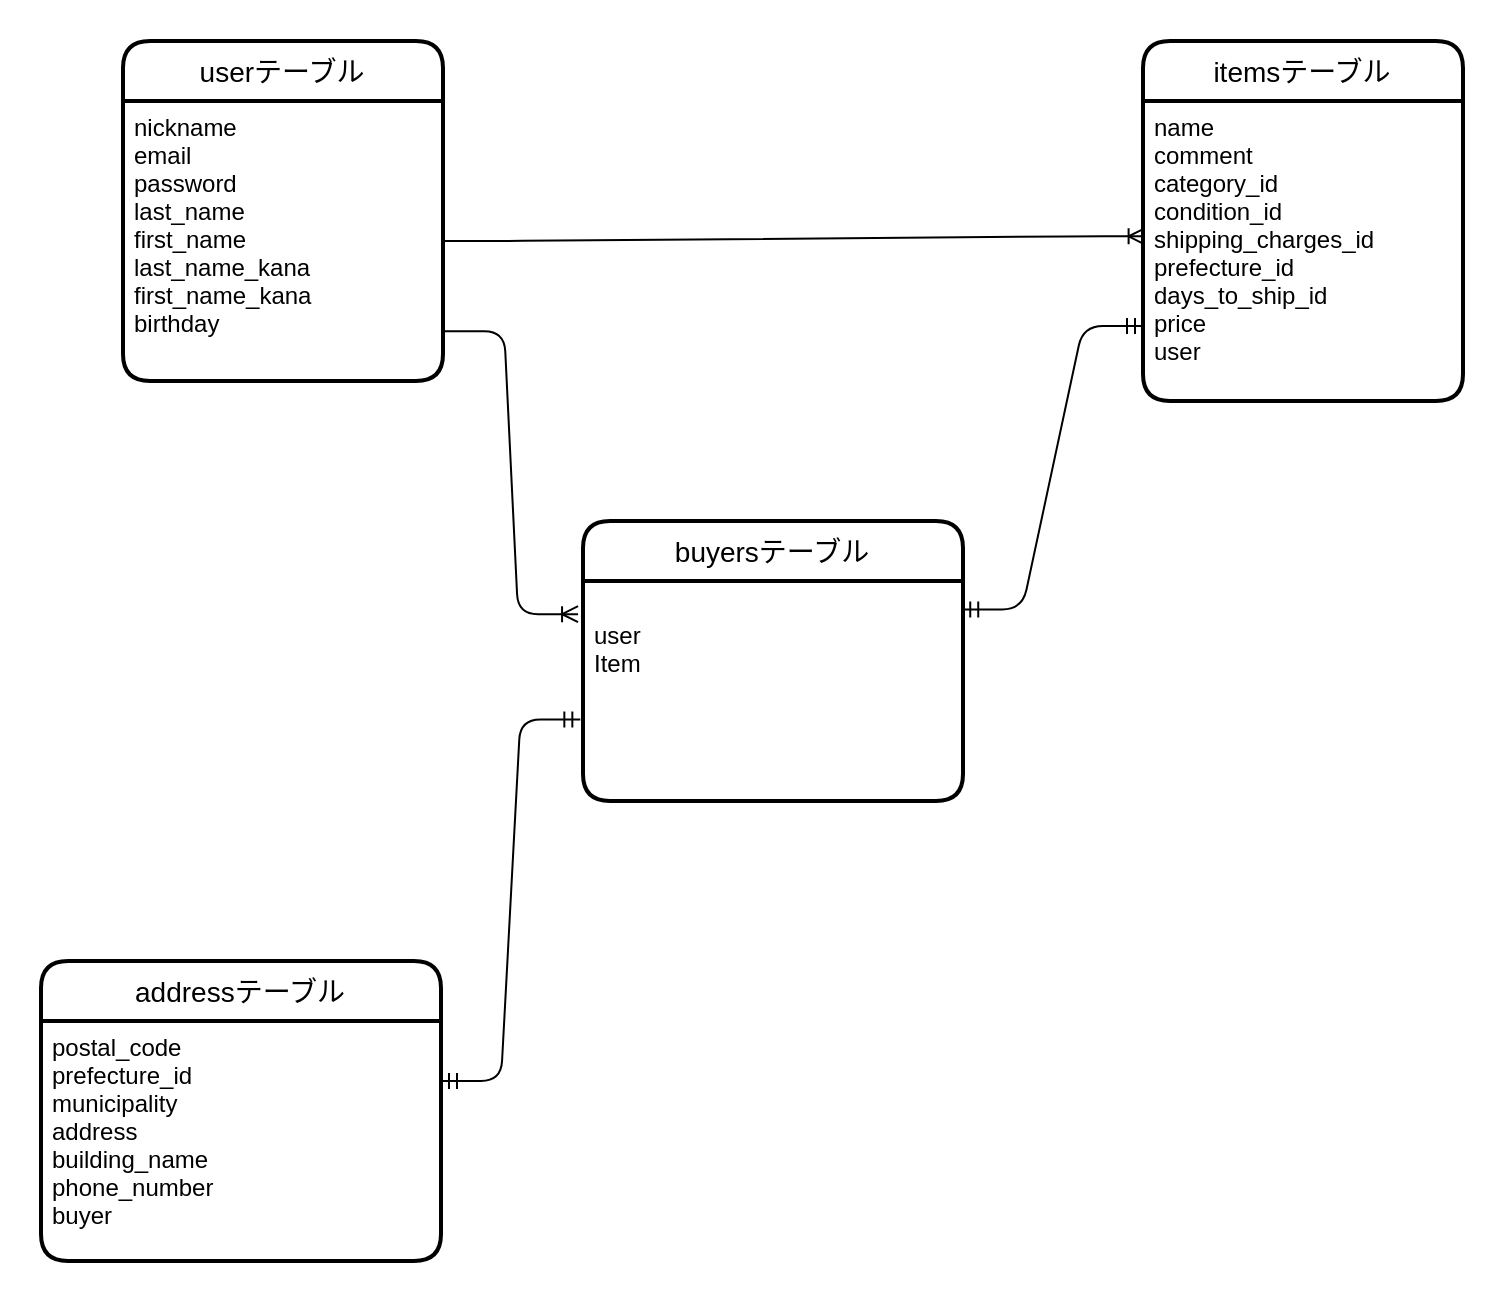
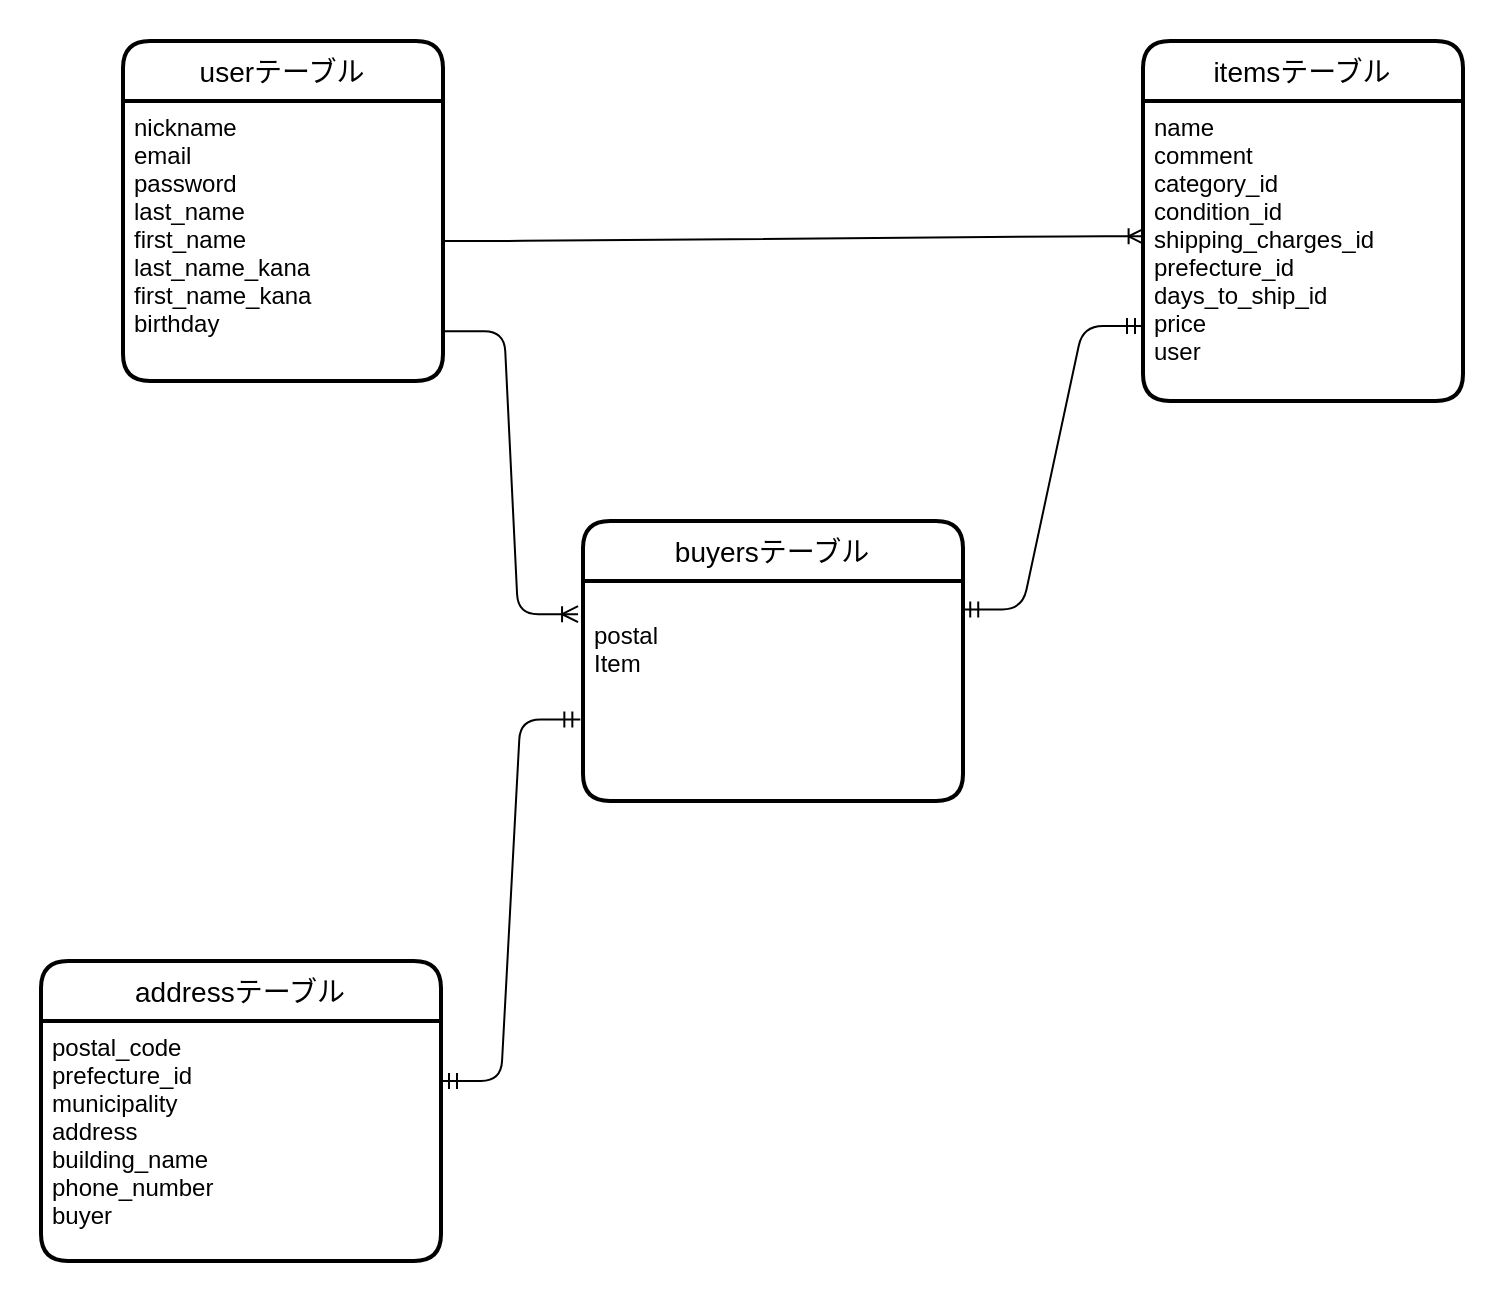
node "user Item": label "user Item" -> "postal Item"
